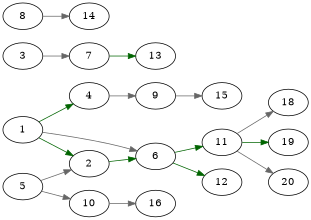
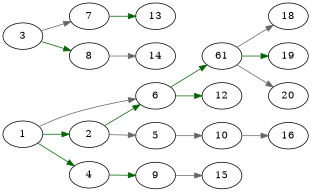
edge "3" -> "8": added
edge "4" -> "9": color gray40 -> darkgreen
node "11": label "11" -> "61"
edge "5" -> "2": reversed
